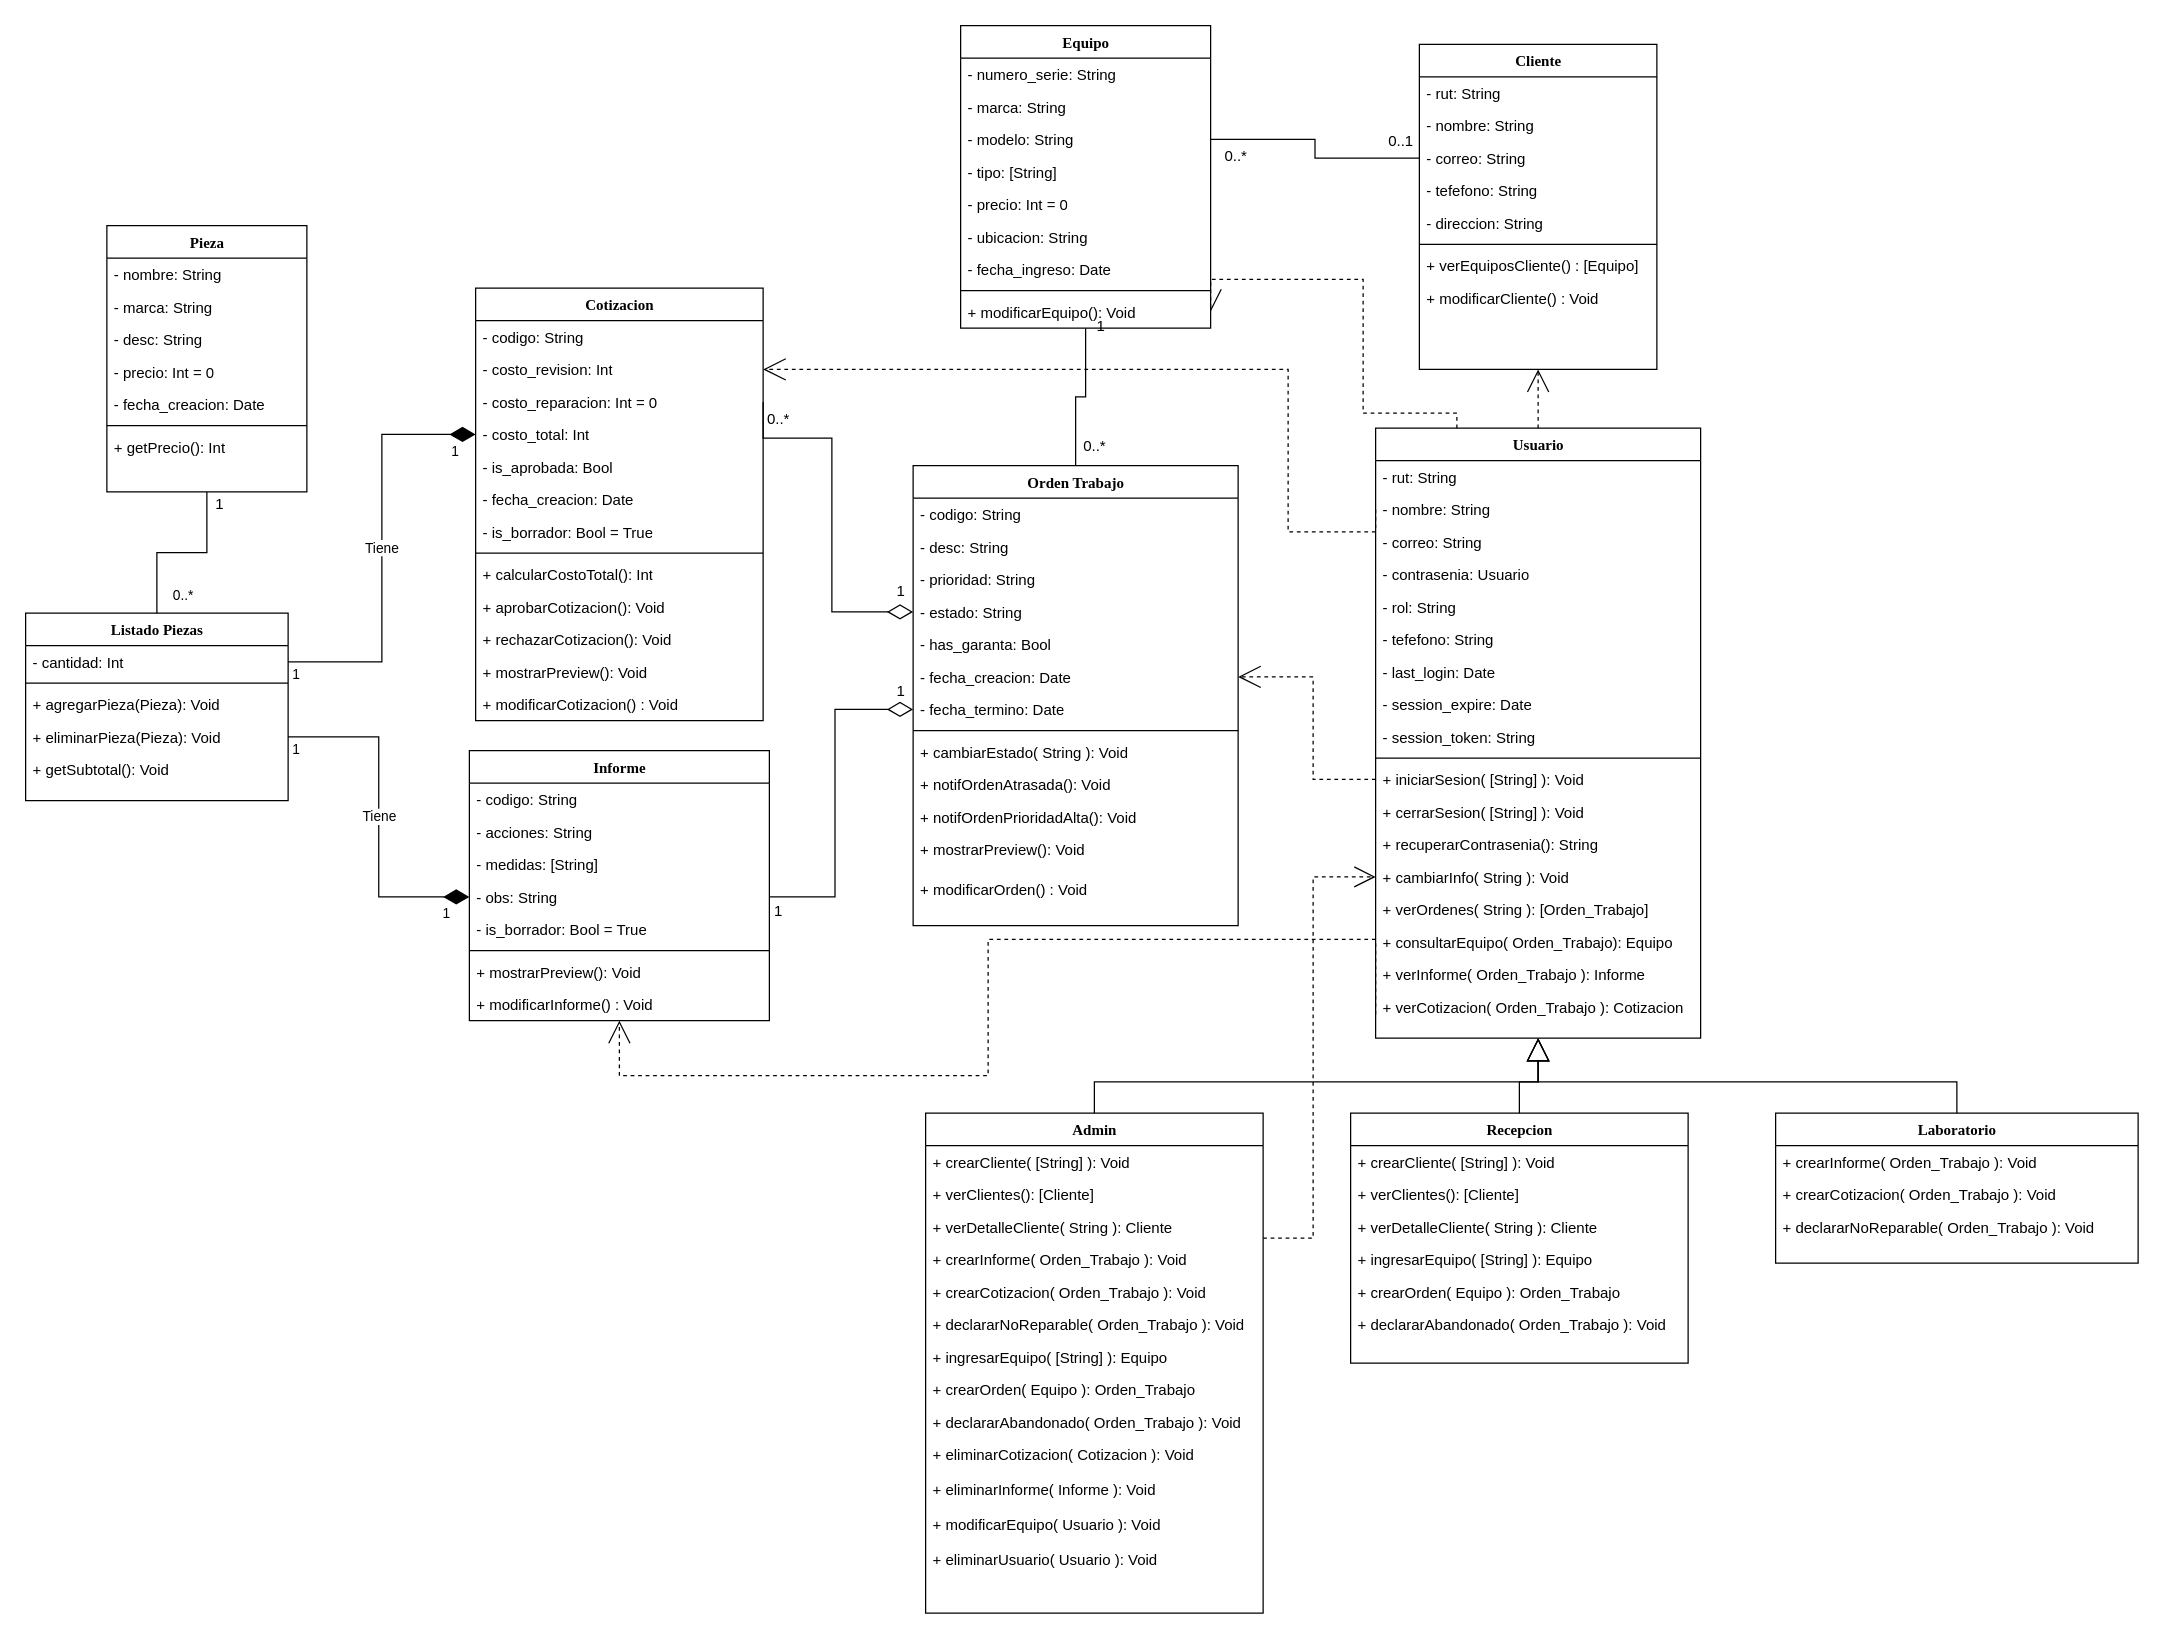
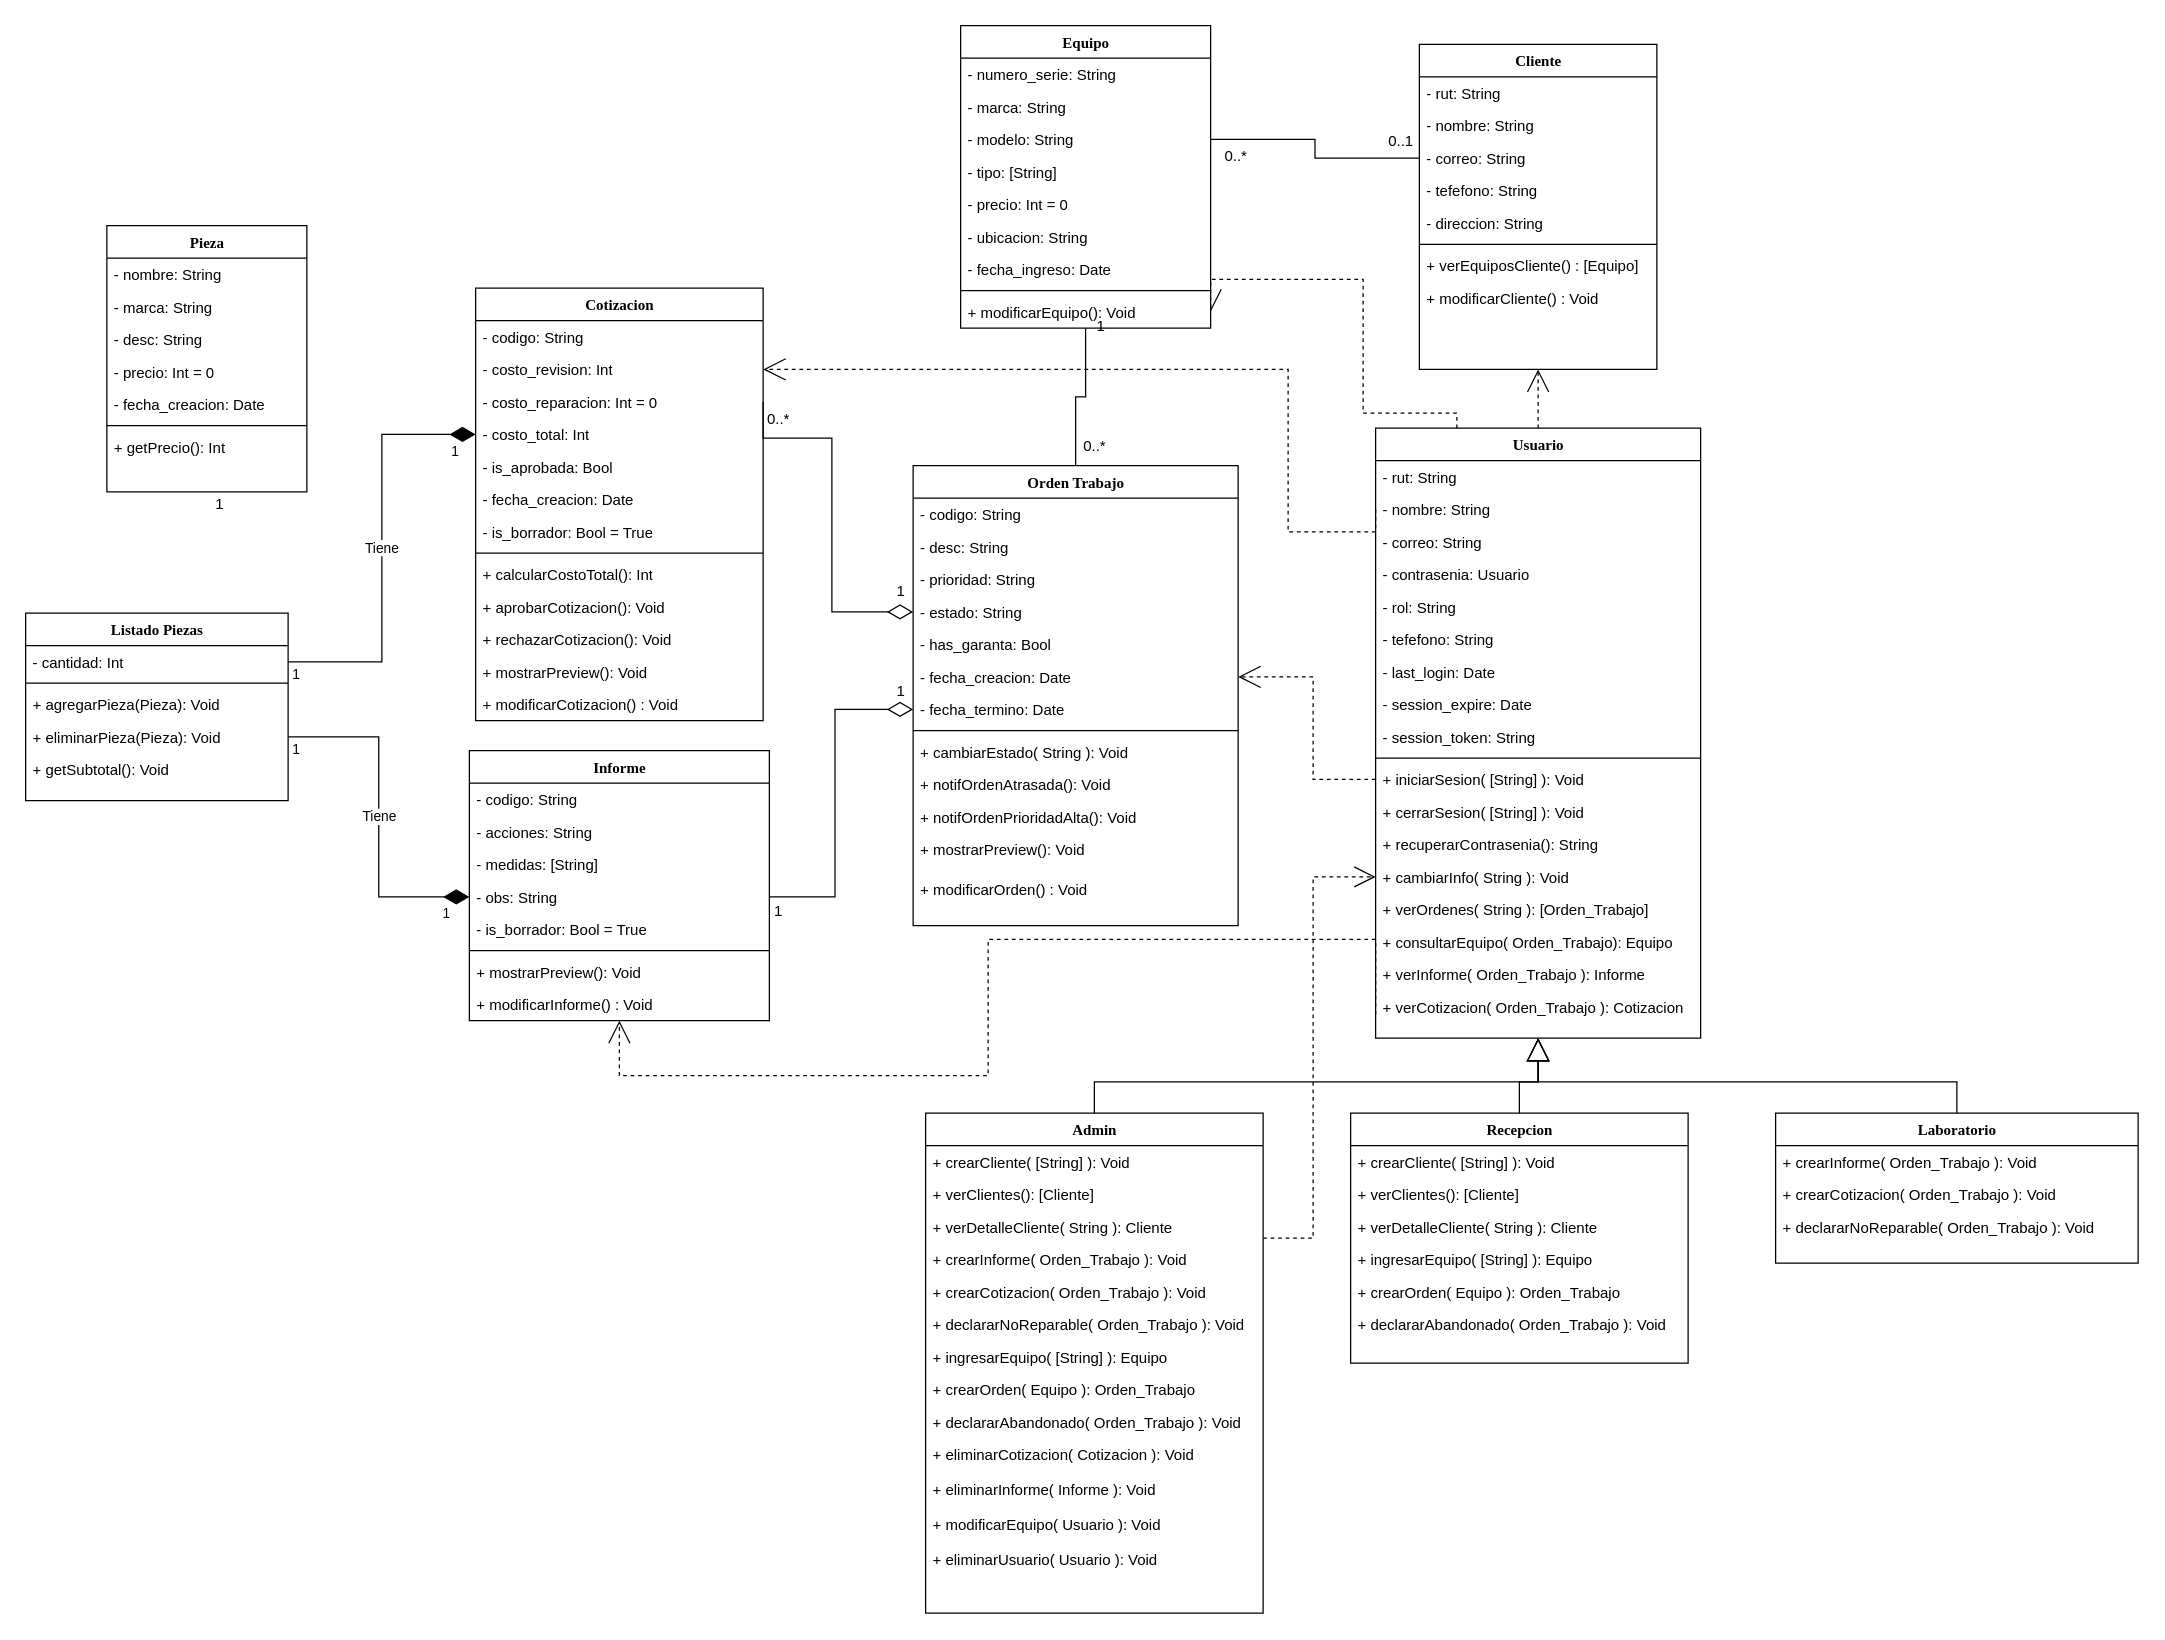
edge "Pieza" -- "Listado Piezas": removed, label "0..*"
